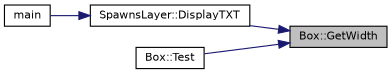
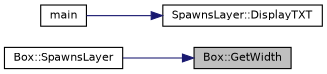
edge "SpawnsLayer::DisplayTXT" -> "Box::GetWidth": removed
node "Box::Test": label "Box::Test" -> "Box::SpawnsLayer"
